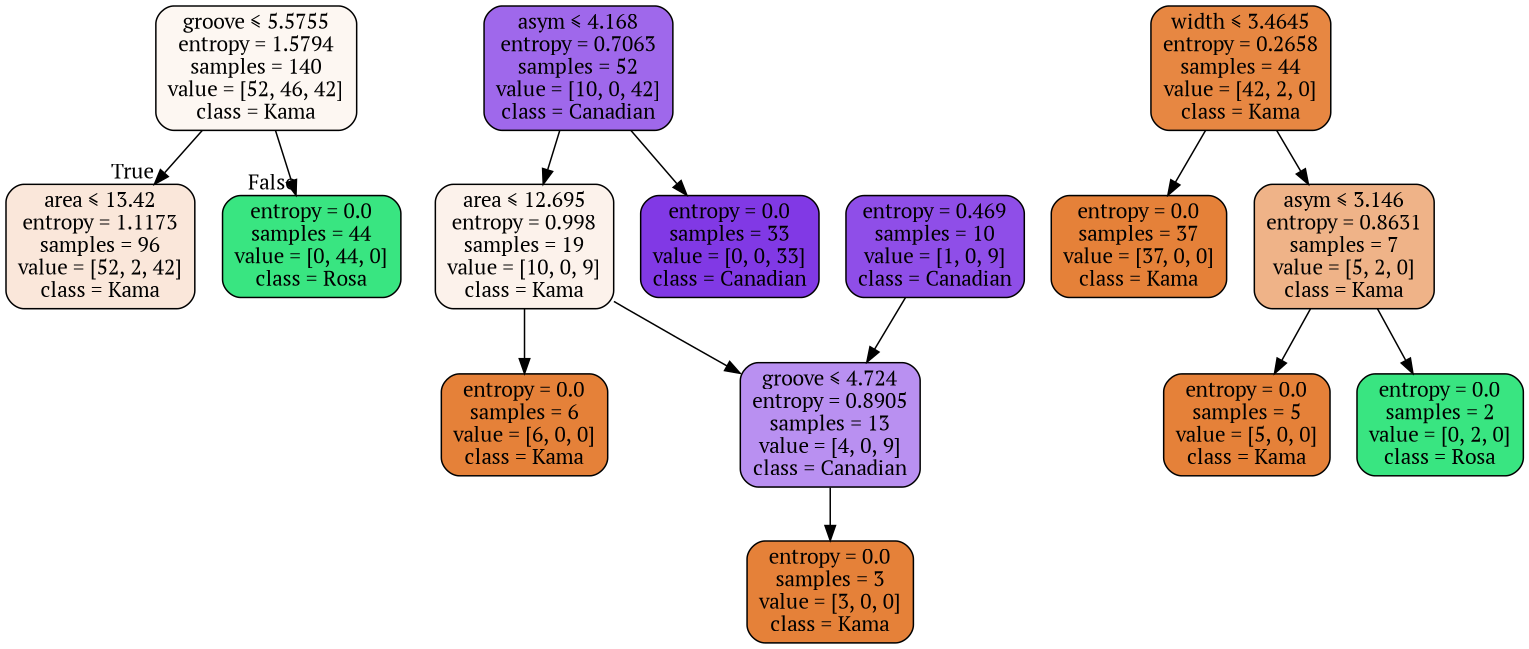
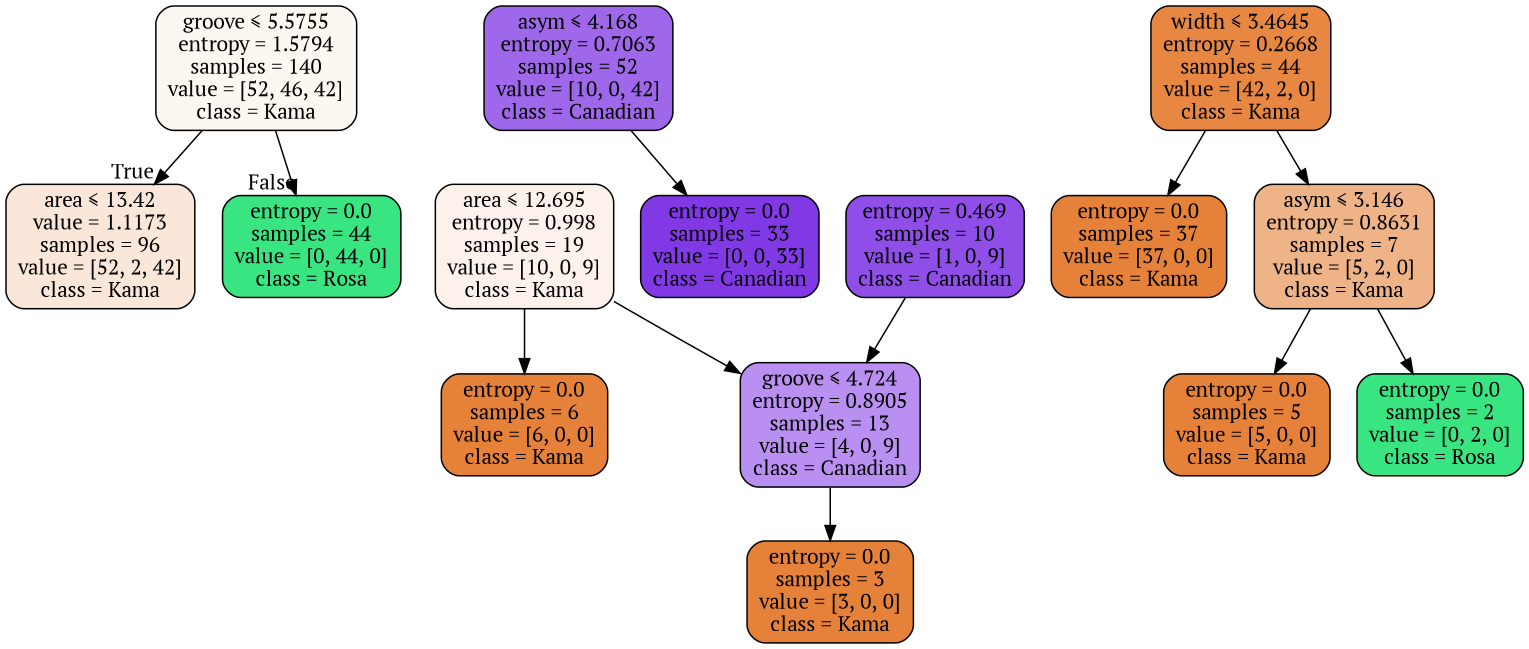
node "width ≤ 3.4645": text "entropy = 0.2658" -> "entropy = 0.2668"
edge "asym ≤ 4.168" -> "area ≤ 12.695": removed
node "area ≤ 13.42": text "entropy = 1.1173" -> "value = 1.1173"
